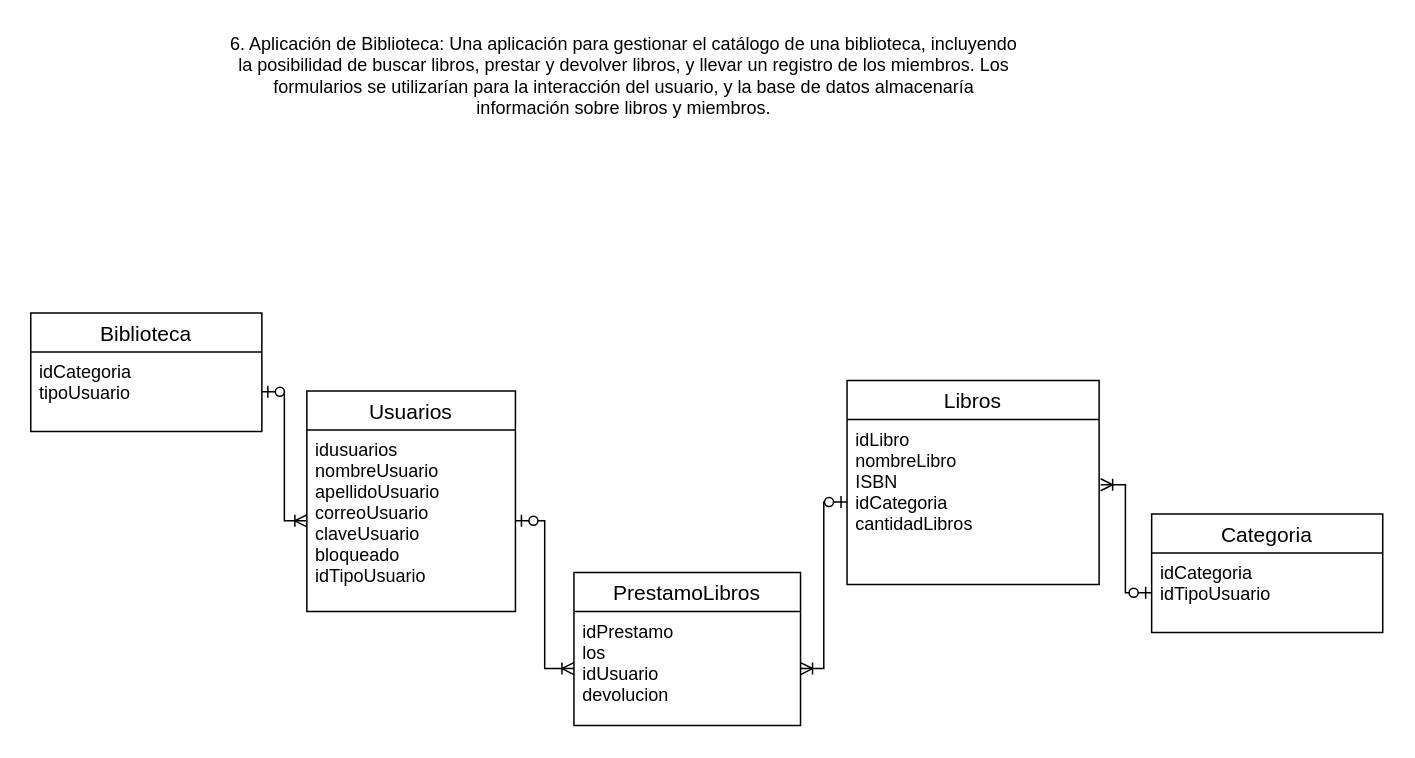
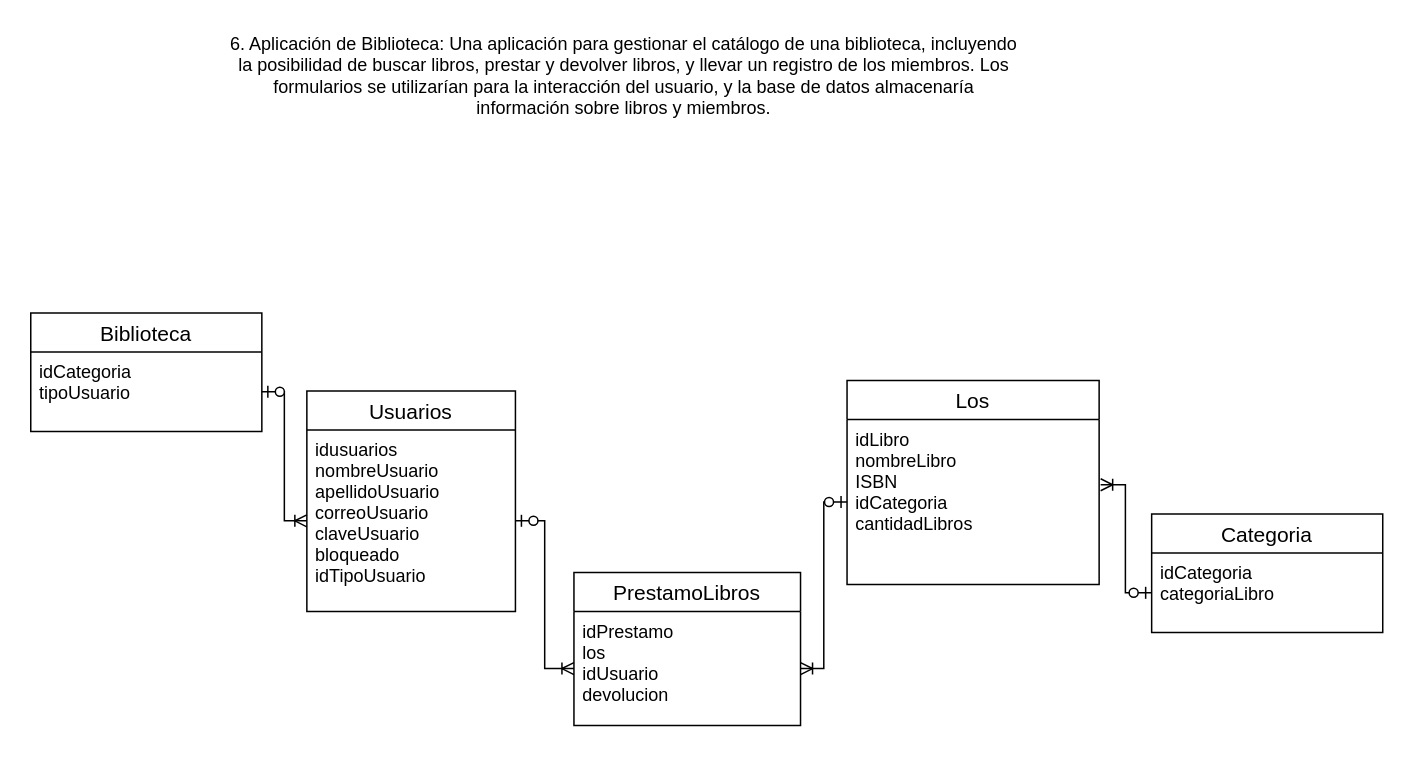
node "Libros": label "Libros" -> "Los"
node "idCategoria idTipoUsuario": label "idCategoria idTipoUsuario" -> "idCategoria categoriaLibro"
